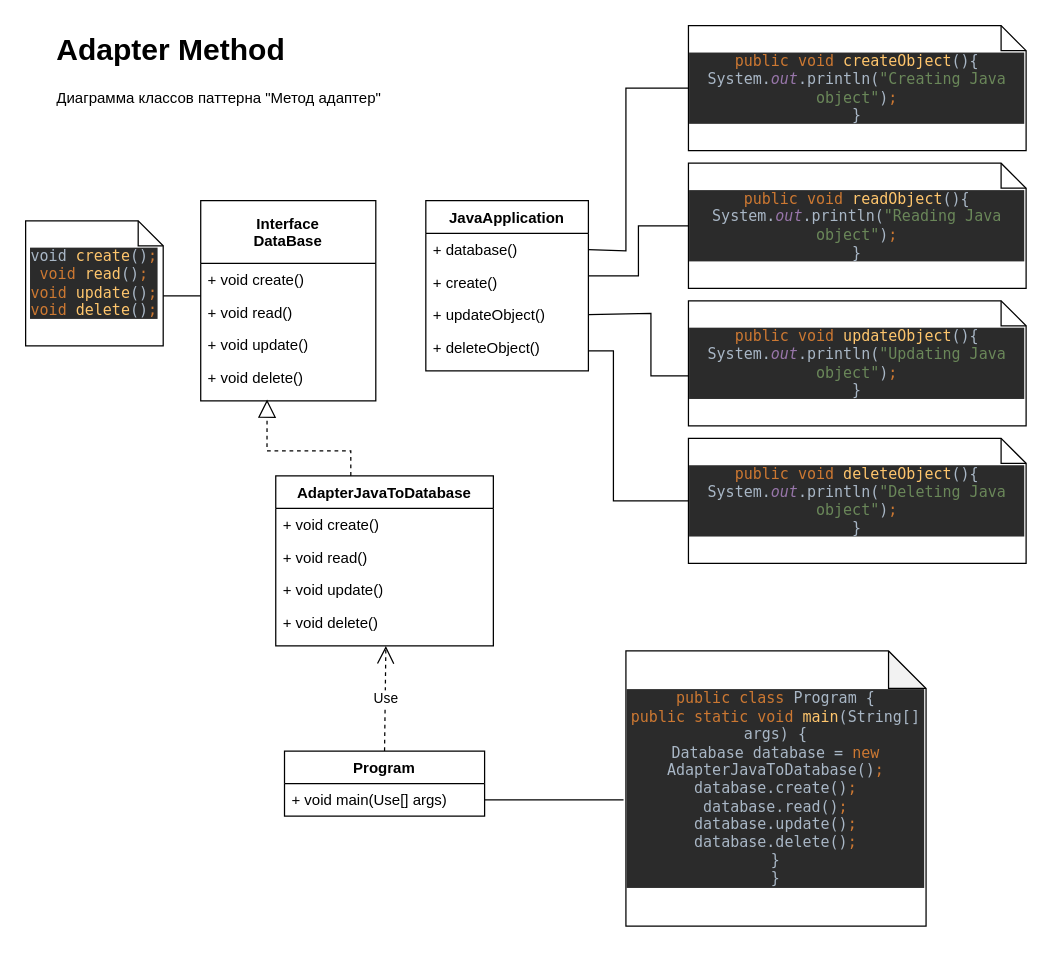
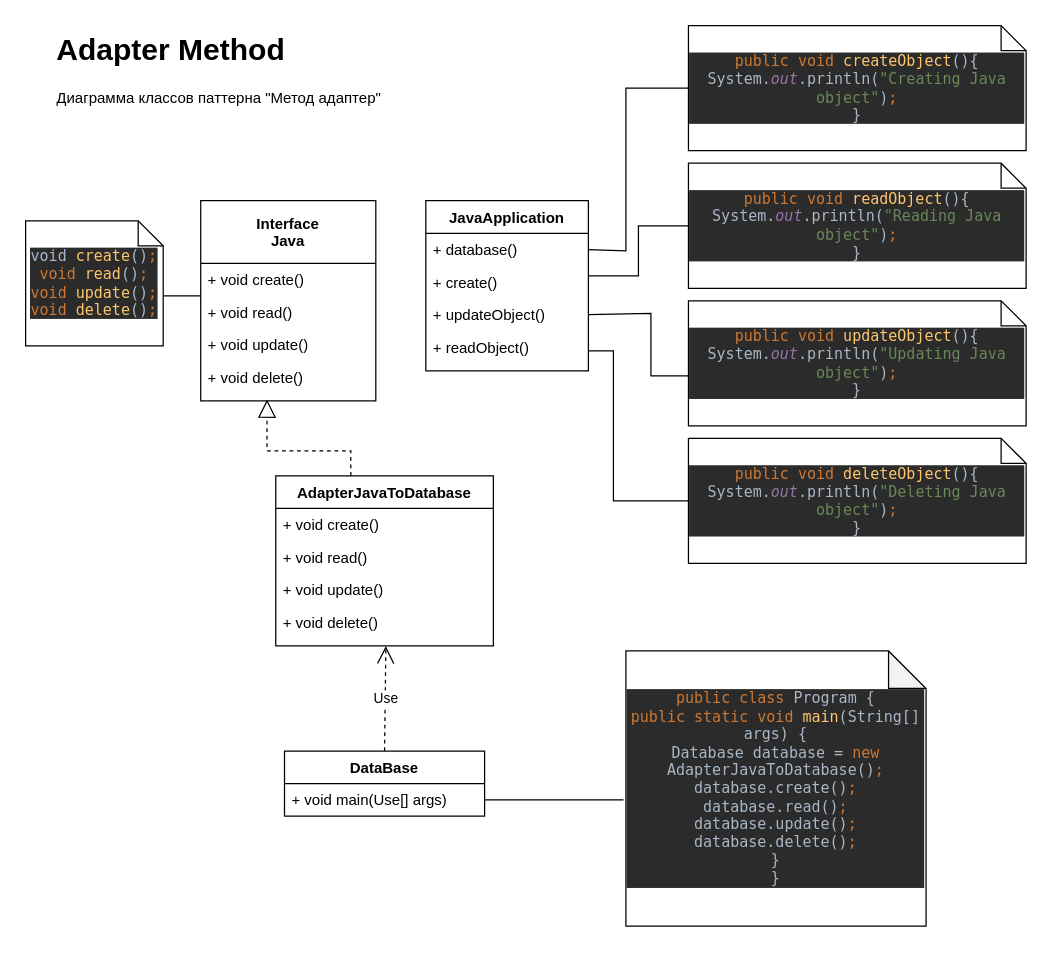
node "Interface DataBase": label "Interface DataBase" -> "Interface Java"
node "+ deleteObject()": label "+ deleteObject()" -> "+ readObject()"
node "Program": label "Program" -> "DataBase"
